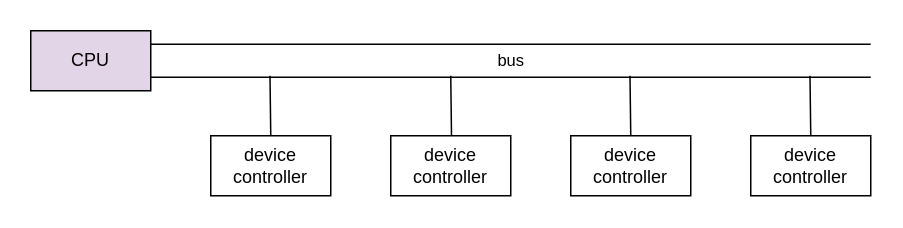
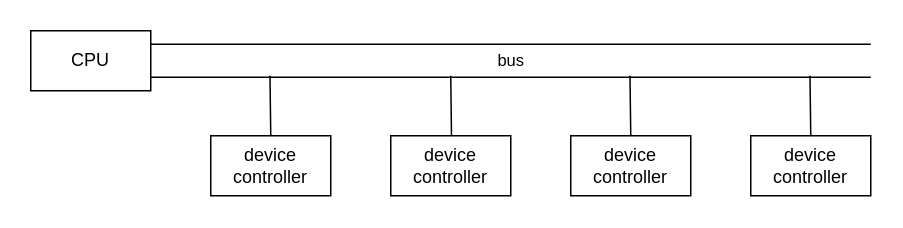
node "CPU": fillcolor #e1d5e7 -> #ffffff
